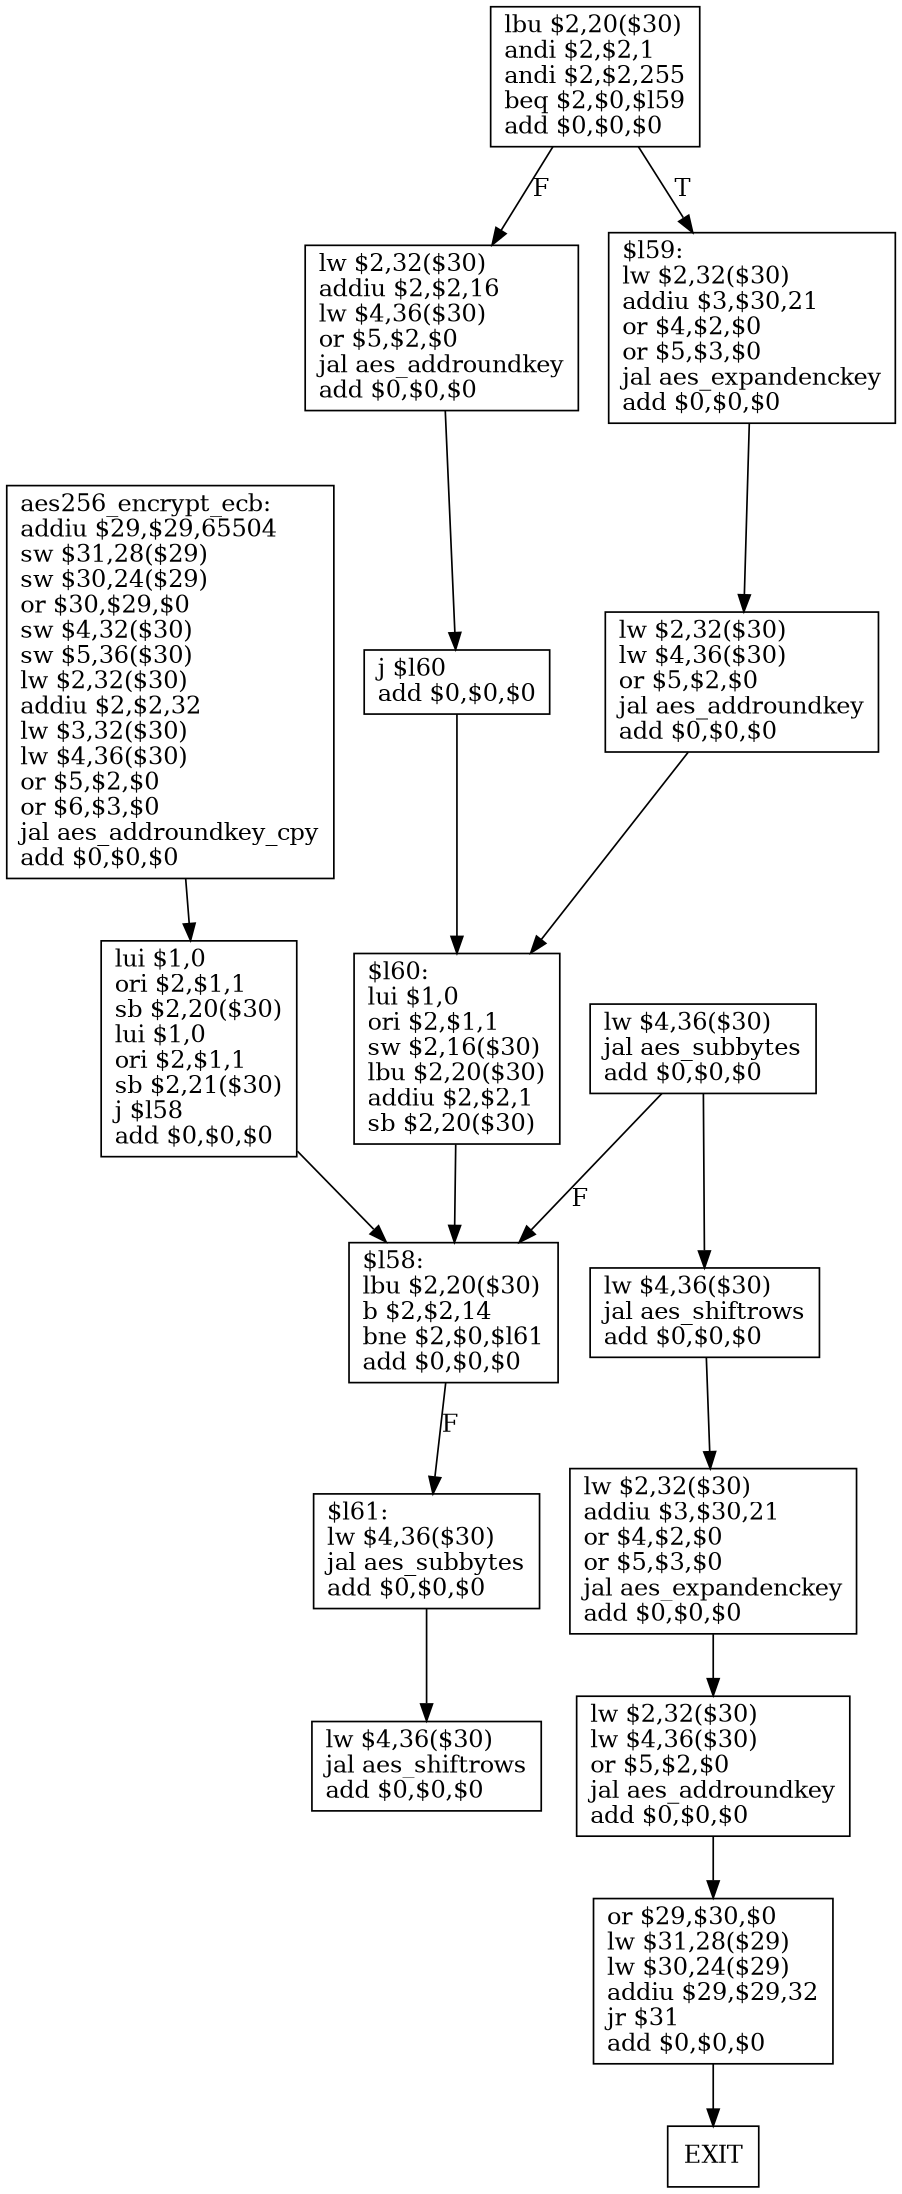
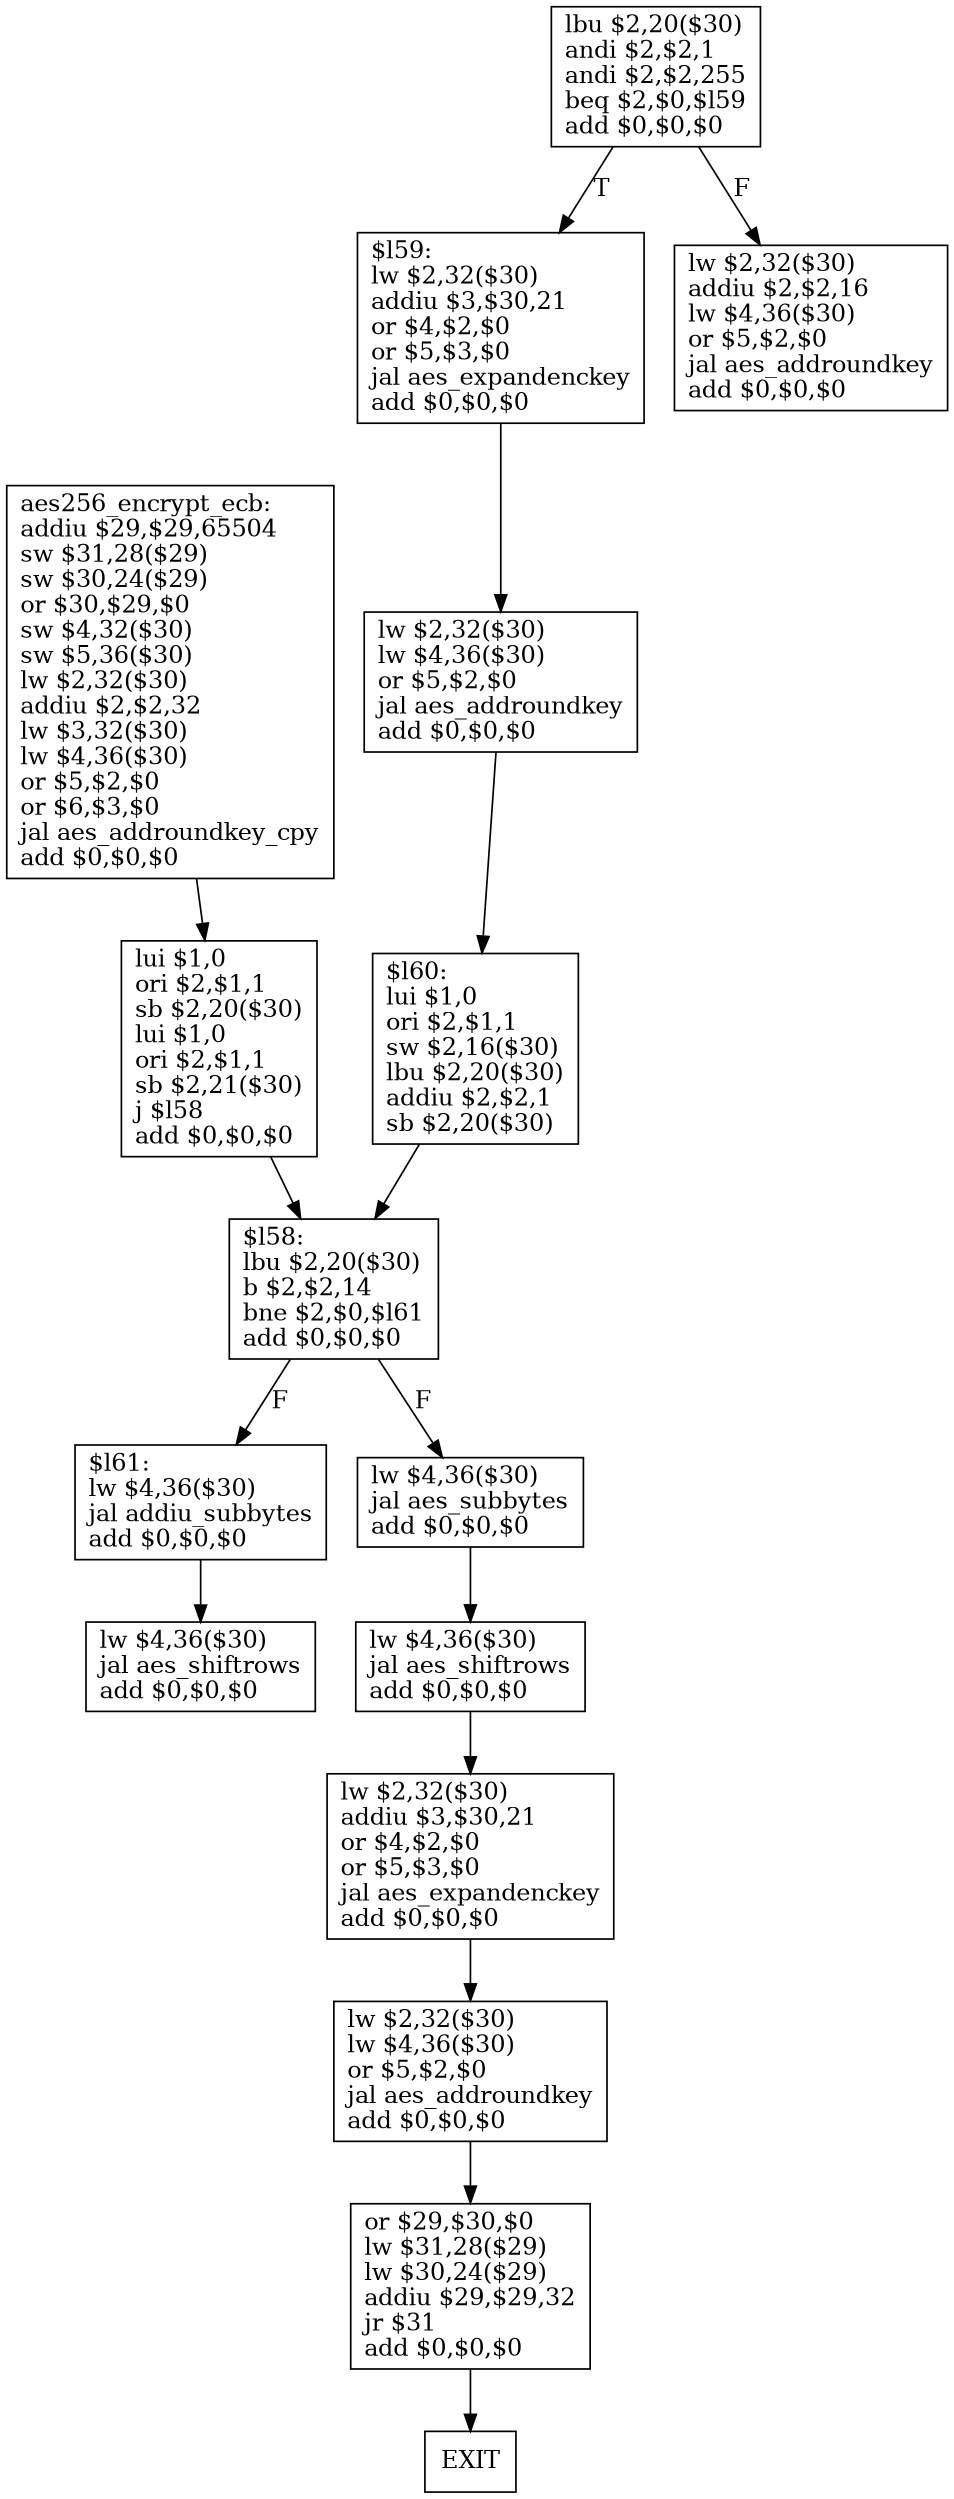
node "j $l60 add $0,$0,$0": removed
edge "lw $4,36($30) jal aes_subbytes add $0,$0,$0" -> "$l58: lbu $2,20($30) b $2,$2,14 bne $2,$0,$l61 add $0,$0,$0": reversed
node "$l61: lw $4,36($30) jal aes_subbytes add $0,$0,$0": label "$l61: lw $4,36($30) jal aes_subbytes add $0,$0,$0" -> "$l61: lw $4,36($30) jal addiu_subbytes add $0,$0,$0"
